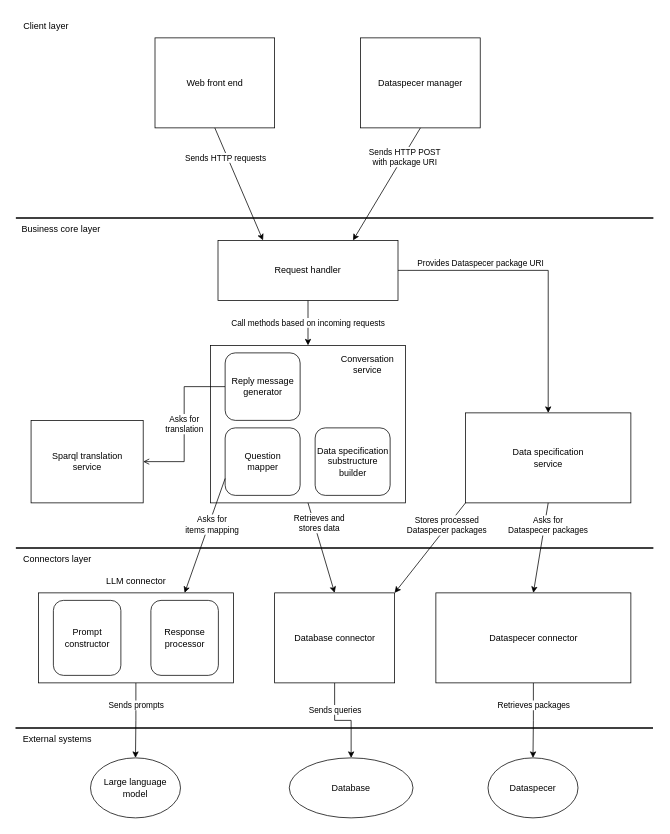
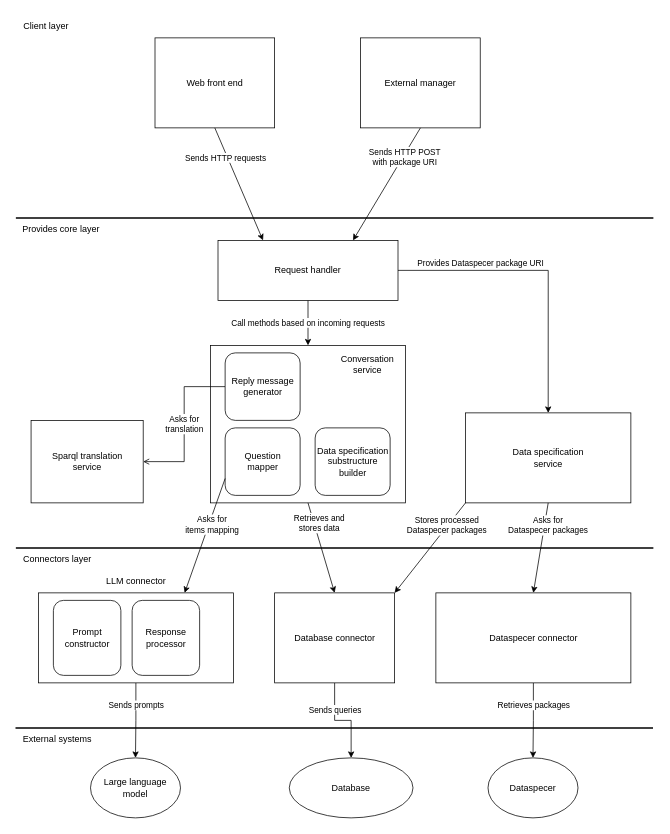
node "Dataspecer manager": label "Dataspecer manager" -> "External manager"
node "Business core layer": label "Business core layer" -> "Provides core layer"
node "Response processor": moved (185, 638) -> (166, 638)
